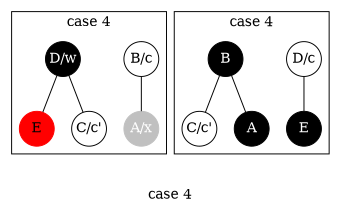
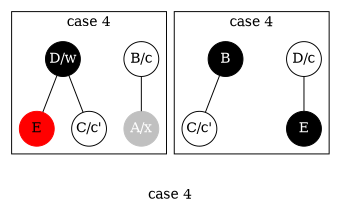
node "A": removed
